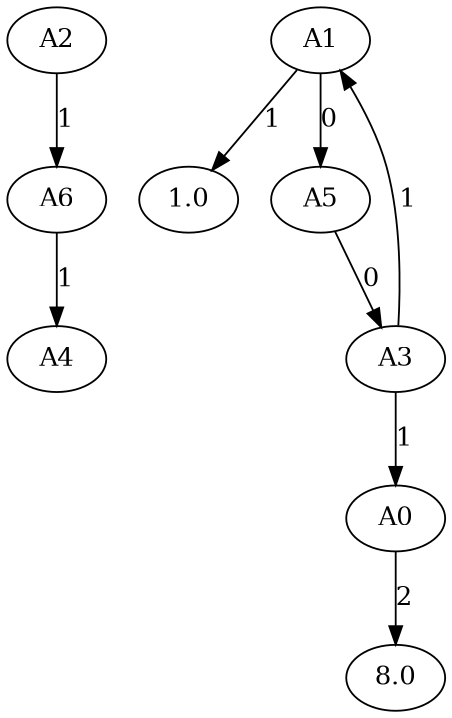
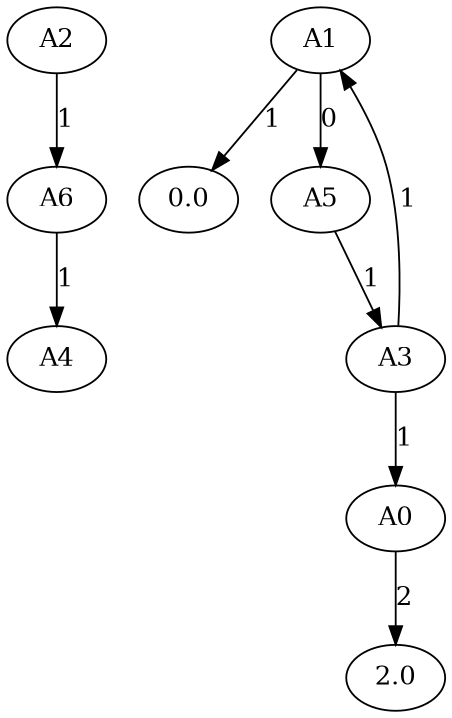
node "1.0": label "1.0" -> "0.0"
edge "A5" -> "A3": label "0" -> "1"
node "8.0": label "8.0" -> "2.0"
